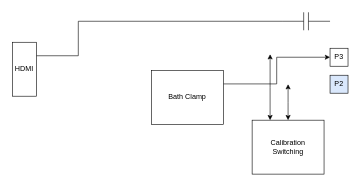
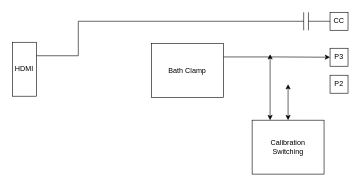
node "CC": added
node "P2": fillcolor #dae8fc -> #ffffff
node "Bath Clamp": moved (188, 98) -> (188, 71)
